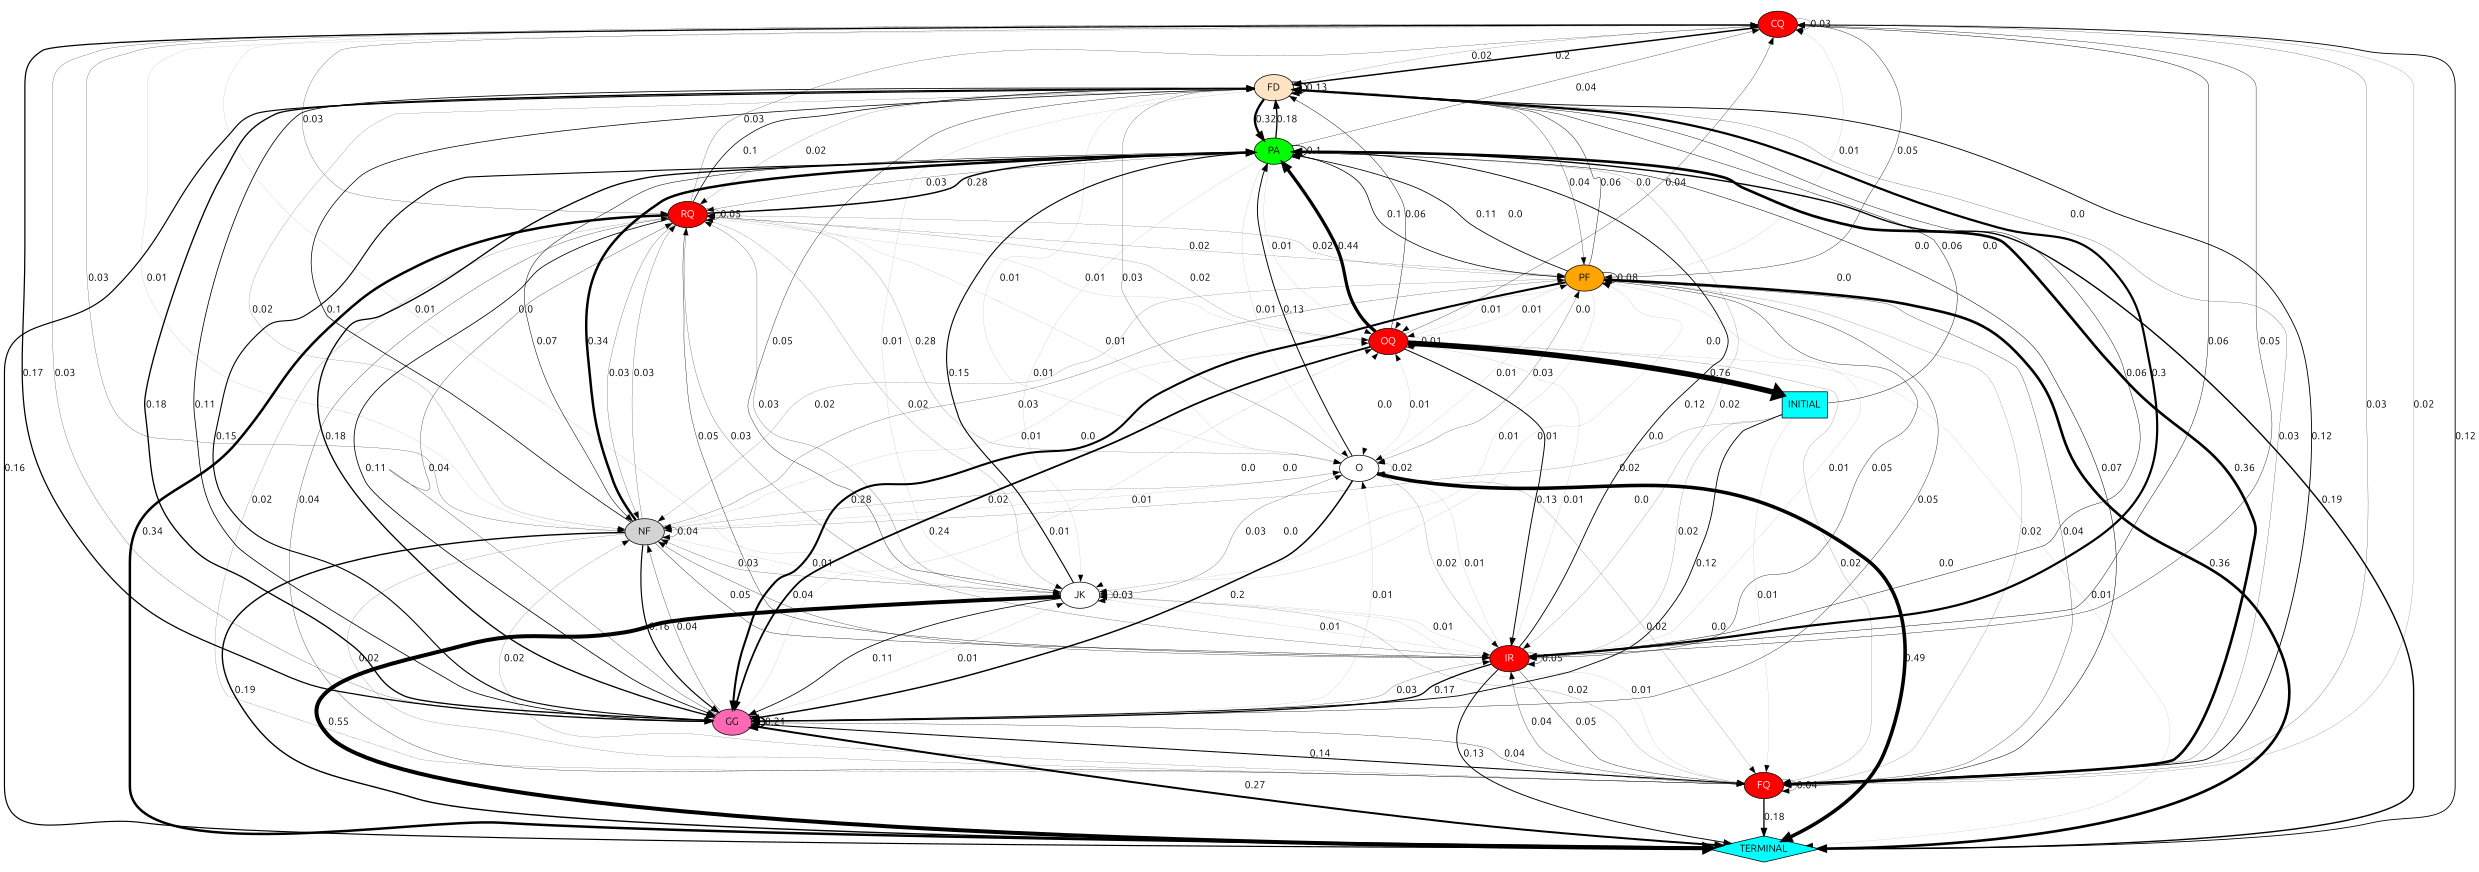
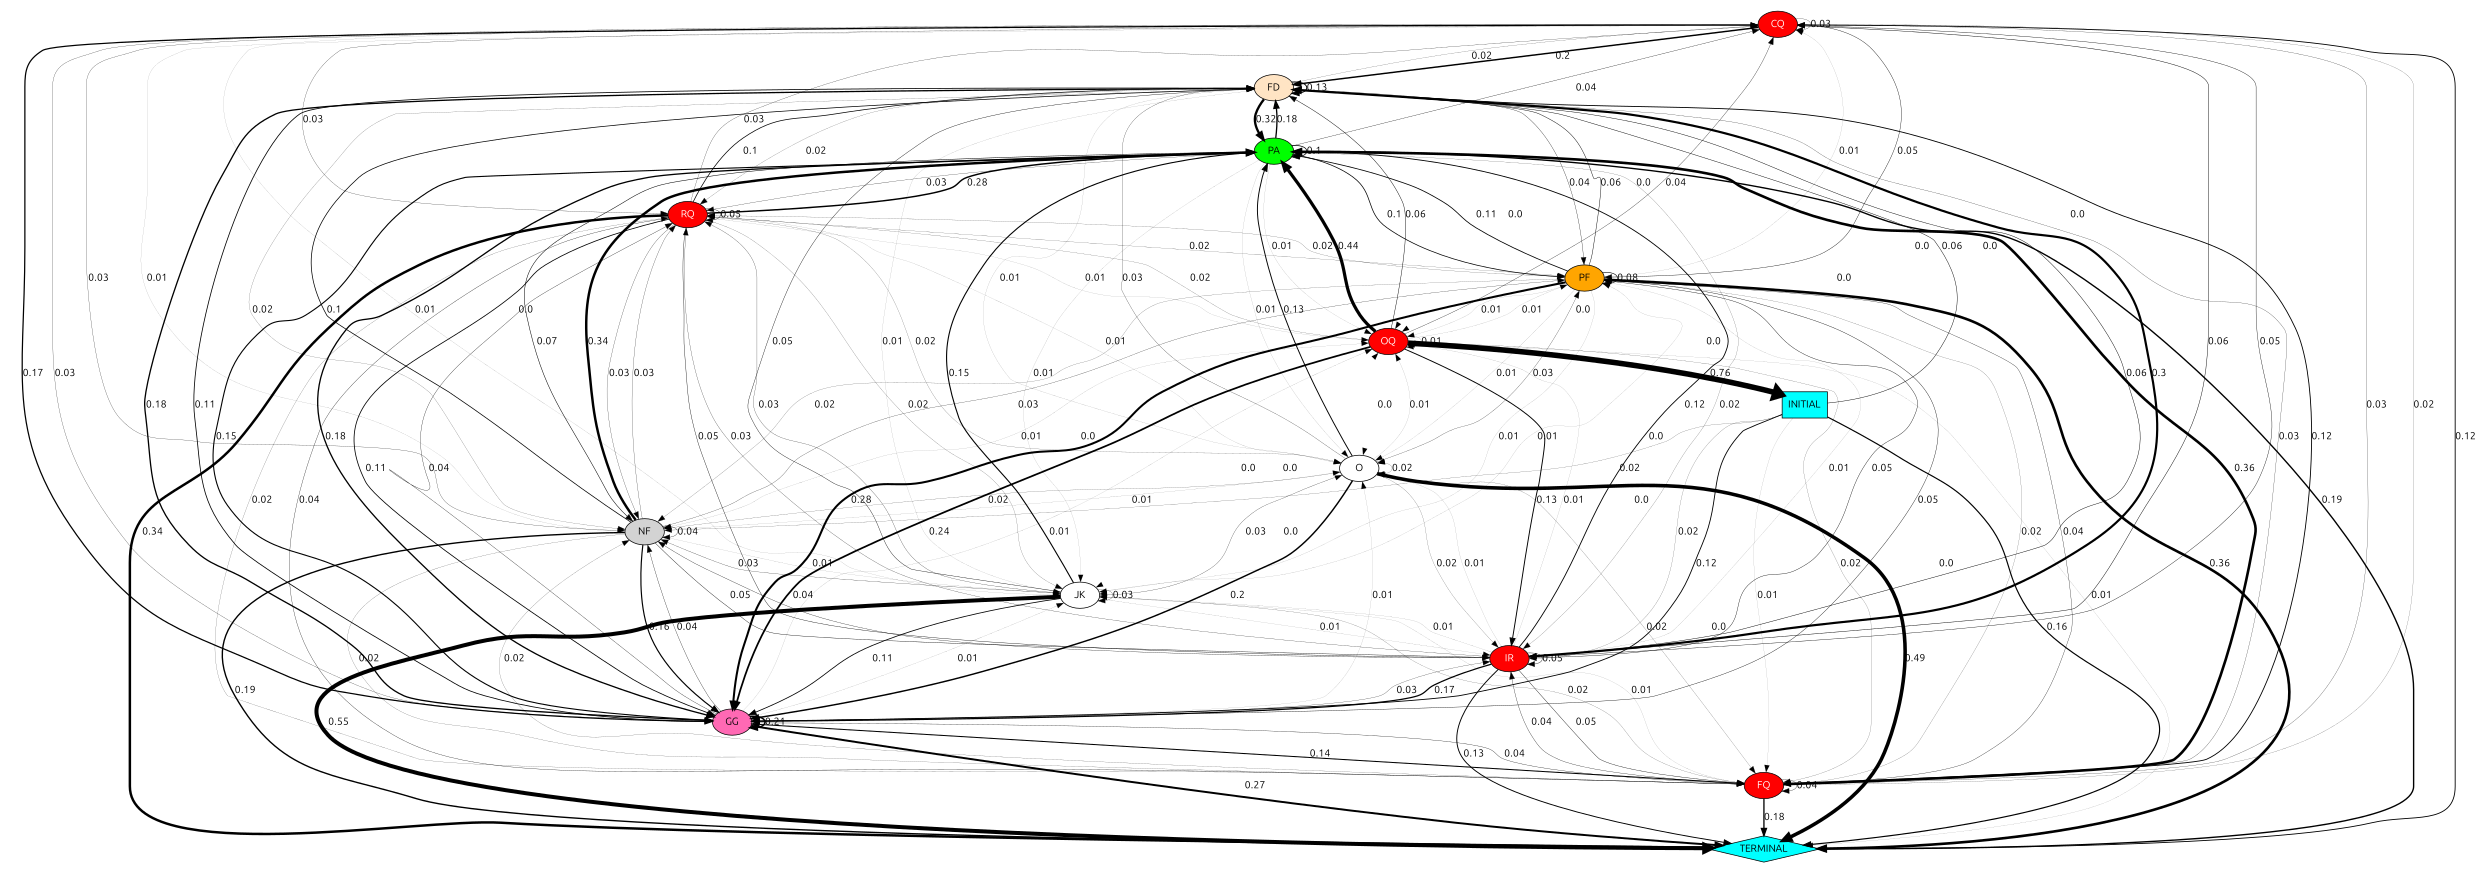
edge "PA" -> "FQ": removed, label "0.07"
edge "RQ" -> "O": label "0.28" -> "0.02"
edge "FD" -> "TERMINAL": now "INITIAL" -> "TERMINAL"
